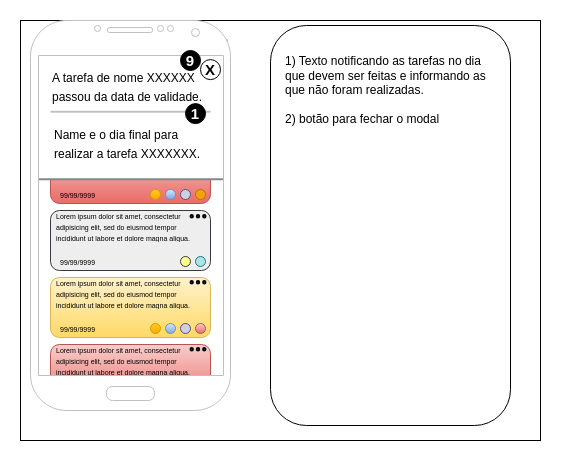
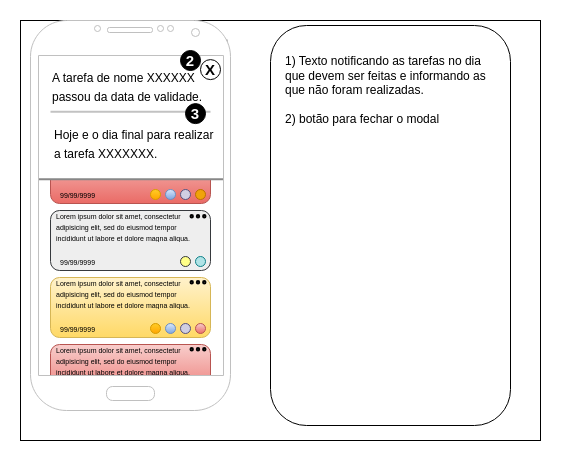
node "9": label "9" -> "2"
node "1": label "1" -> "3"
node "Name e o dia final para realizar a tarefa XXXXXXX.": label "Name e o dia final para realizar a tarefa XXXXXXX." -> "Hoje e o dia final para realizar a tarefa XXXXXXX."
